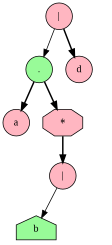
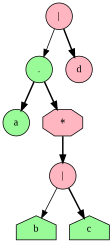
node "a": fillcolor lightpink -> palegreen
node "c": added
